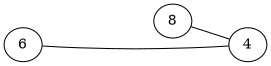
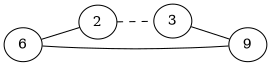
node "8": label "8" -> "3"
node "2": added
node "4": label "4" -> "9"
